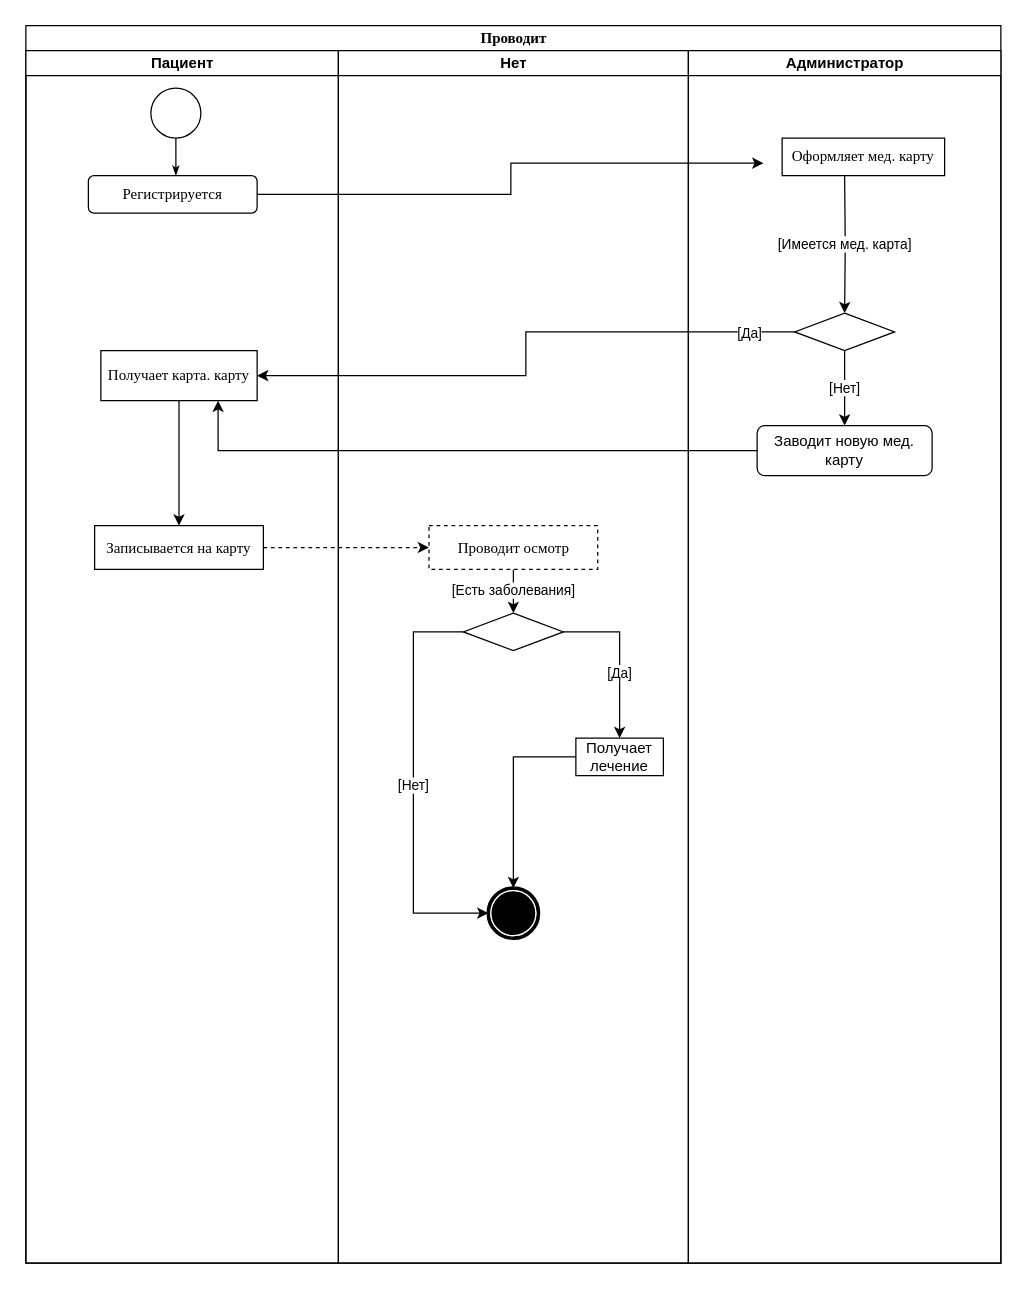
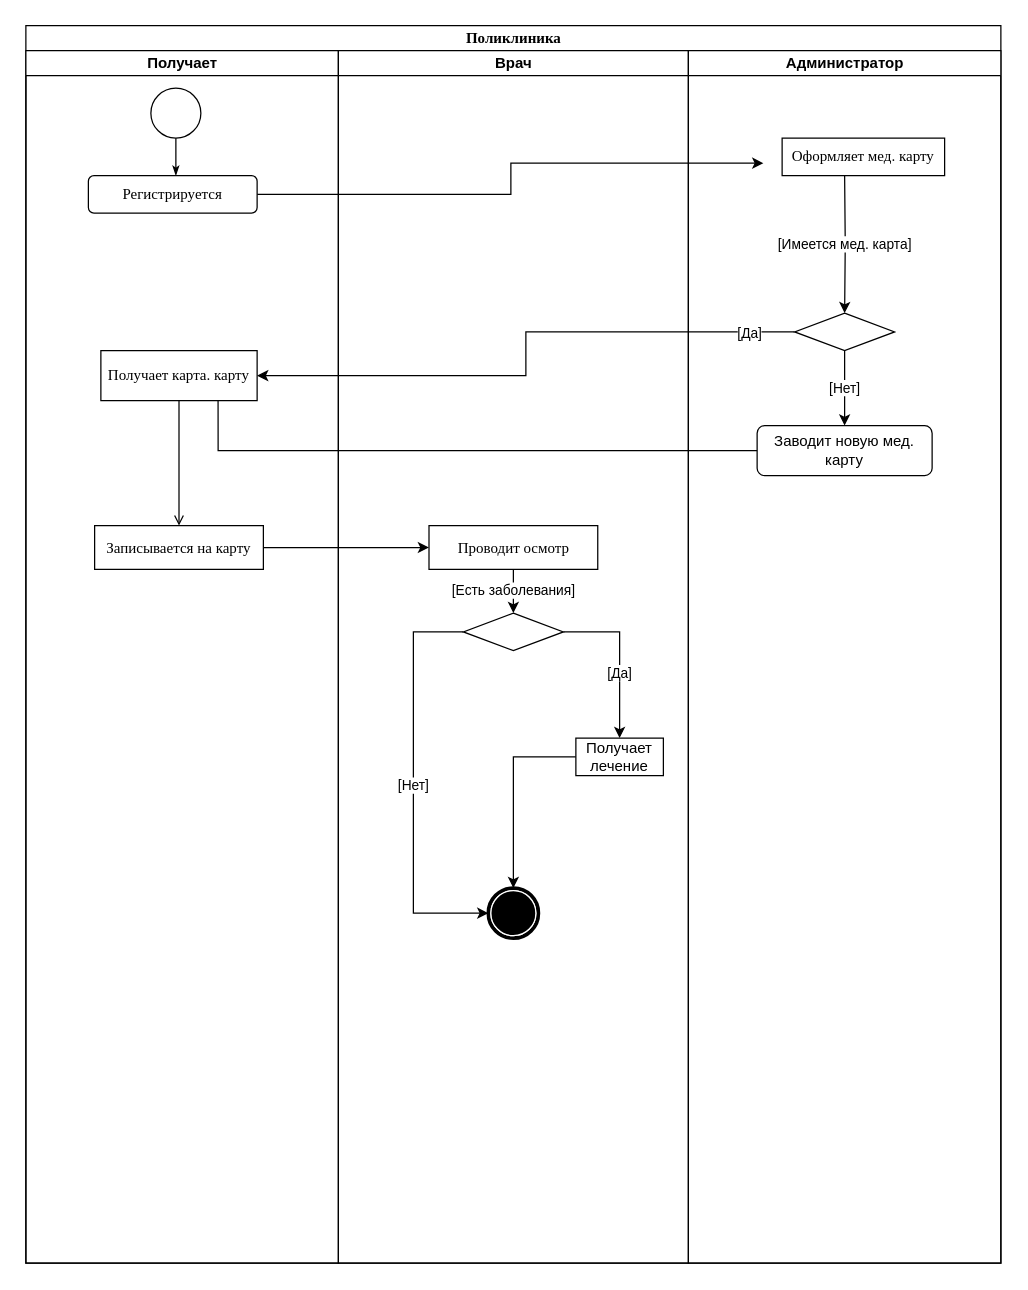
node "Проводит": label "Проводит" -> "Поликлиника"
node "Пациент": label "Пациент" -> "Получает"
node "Нет": label "Нет" -> "Врач"
edge "Заводит новую мед. карту" -> "Получает карта. карту": arrowhead classic -> none
edge "Получает карта. карту" -> "Записывается на карту": arrowhead classic -> open
edge "Записывается на карту" -> "Проводит осмотр": style dashed -> solid
node "Проводит осмотр": style dashed -> solid
